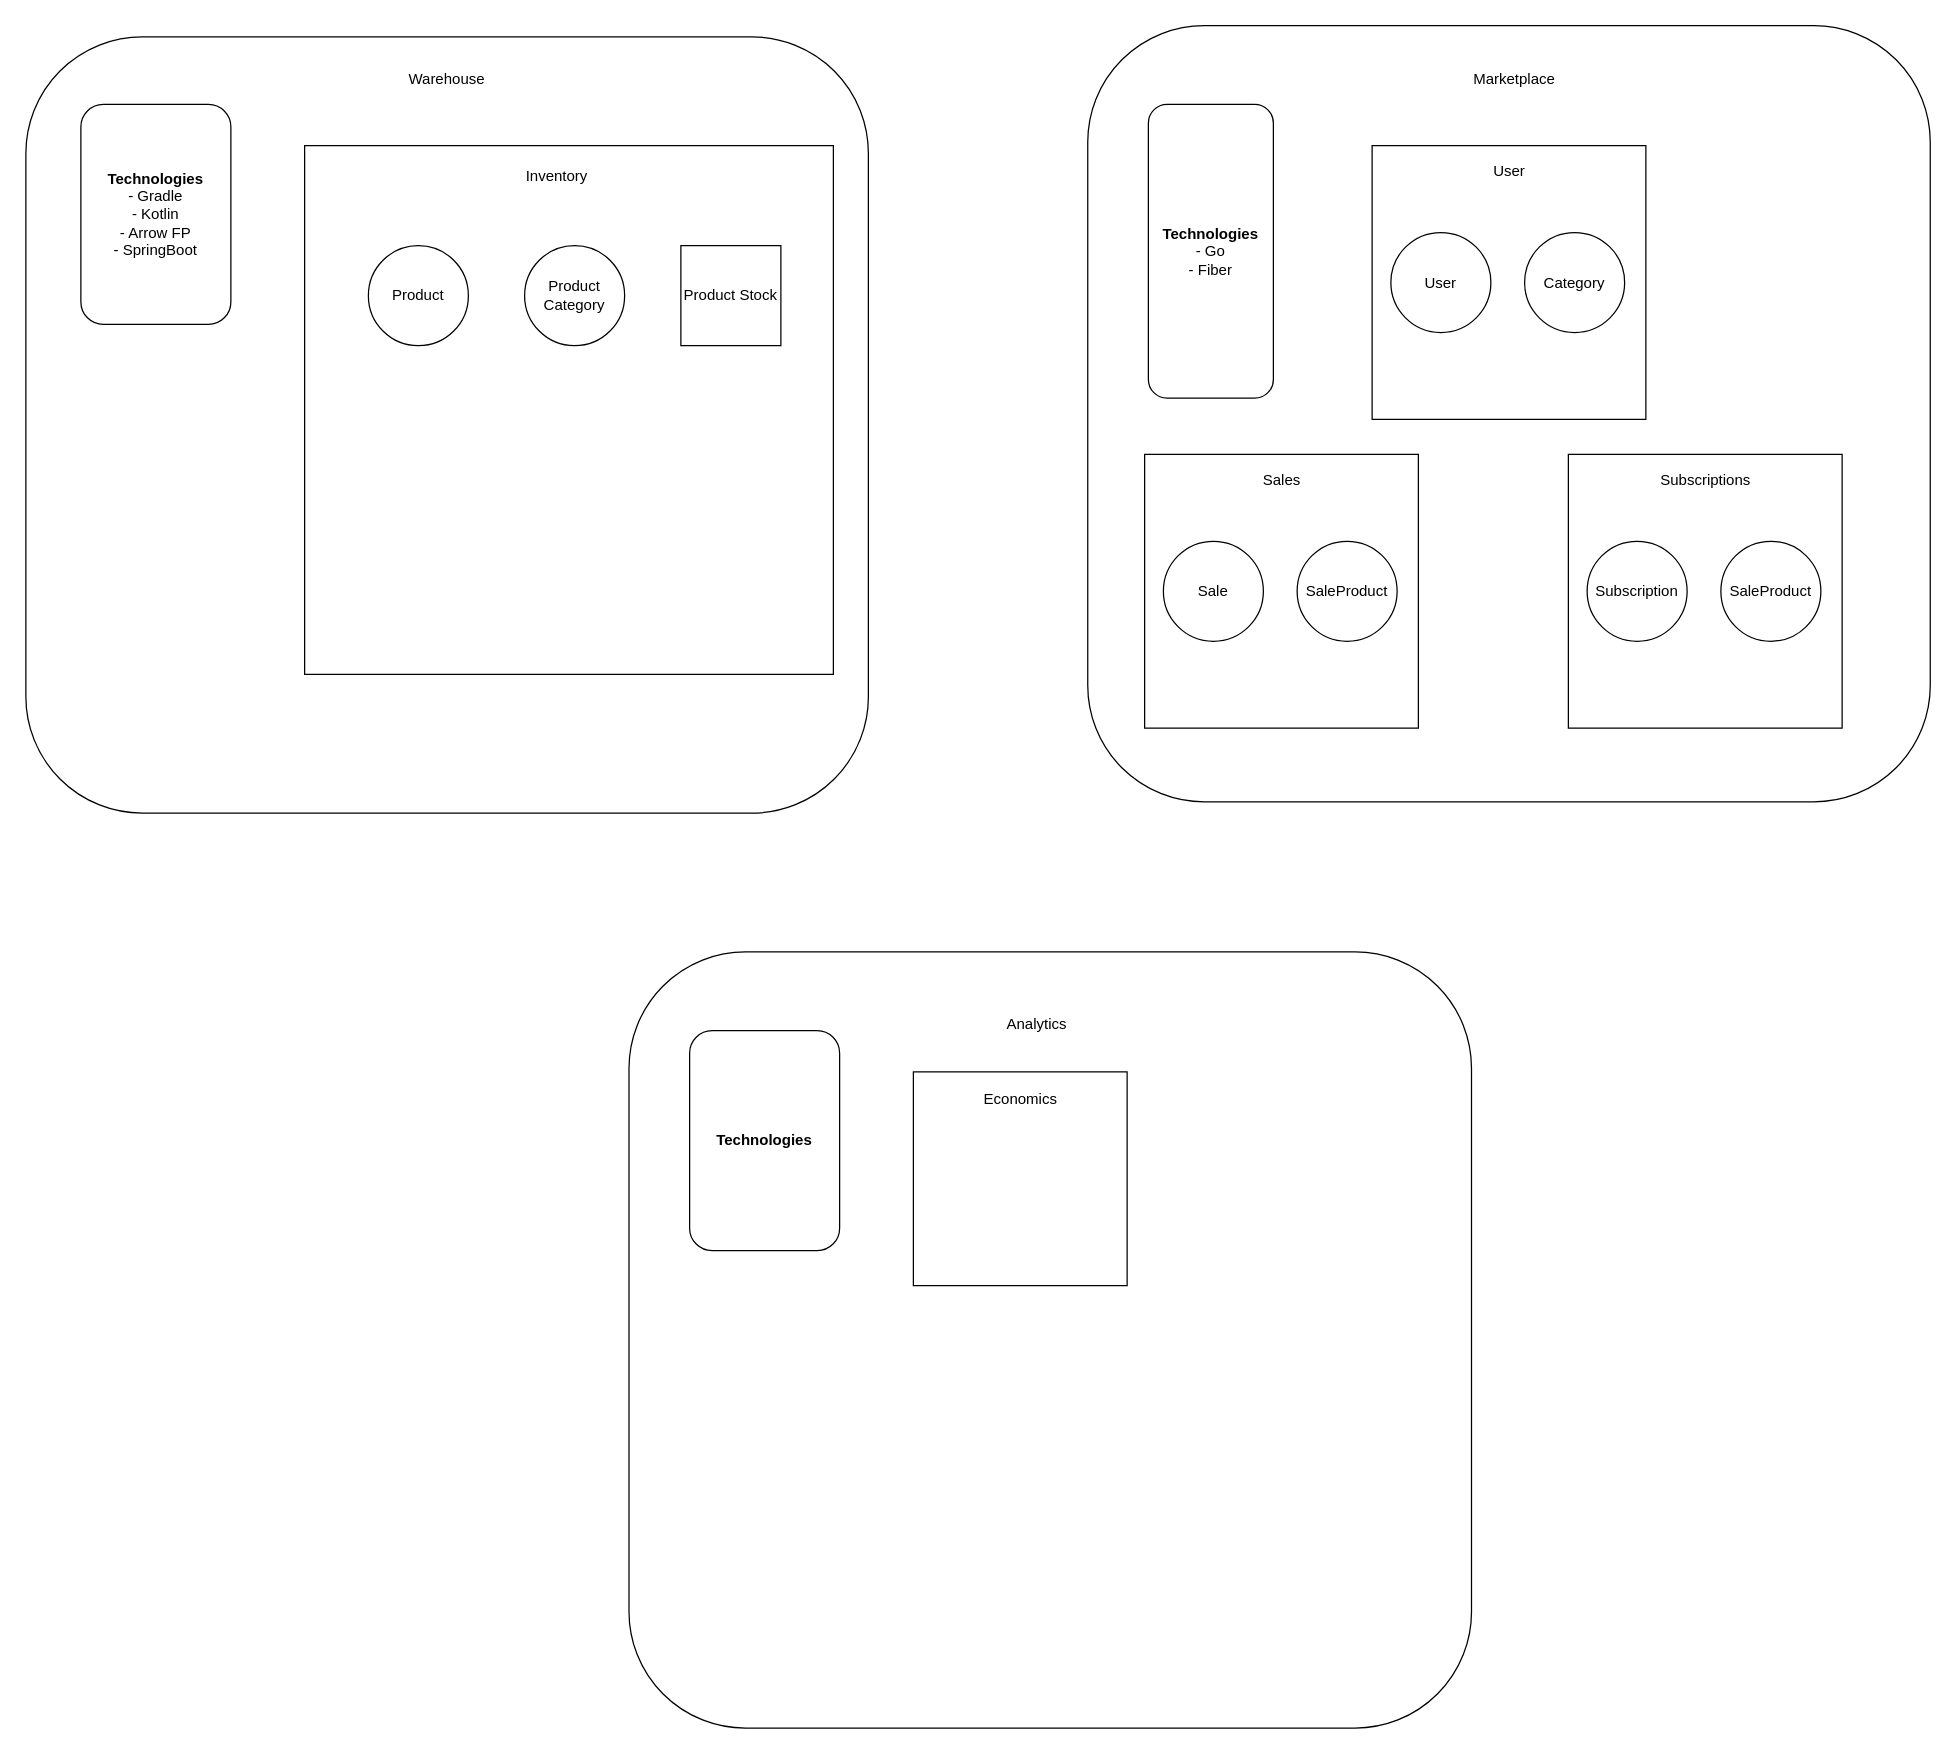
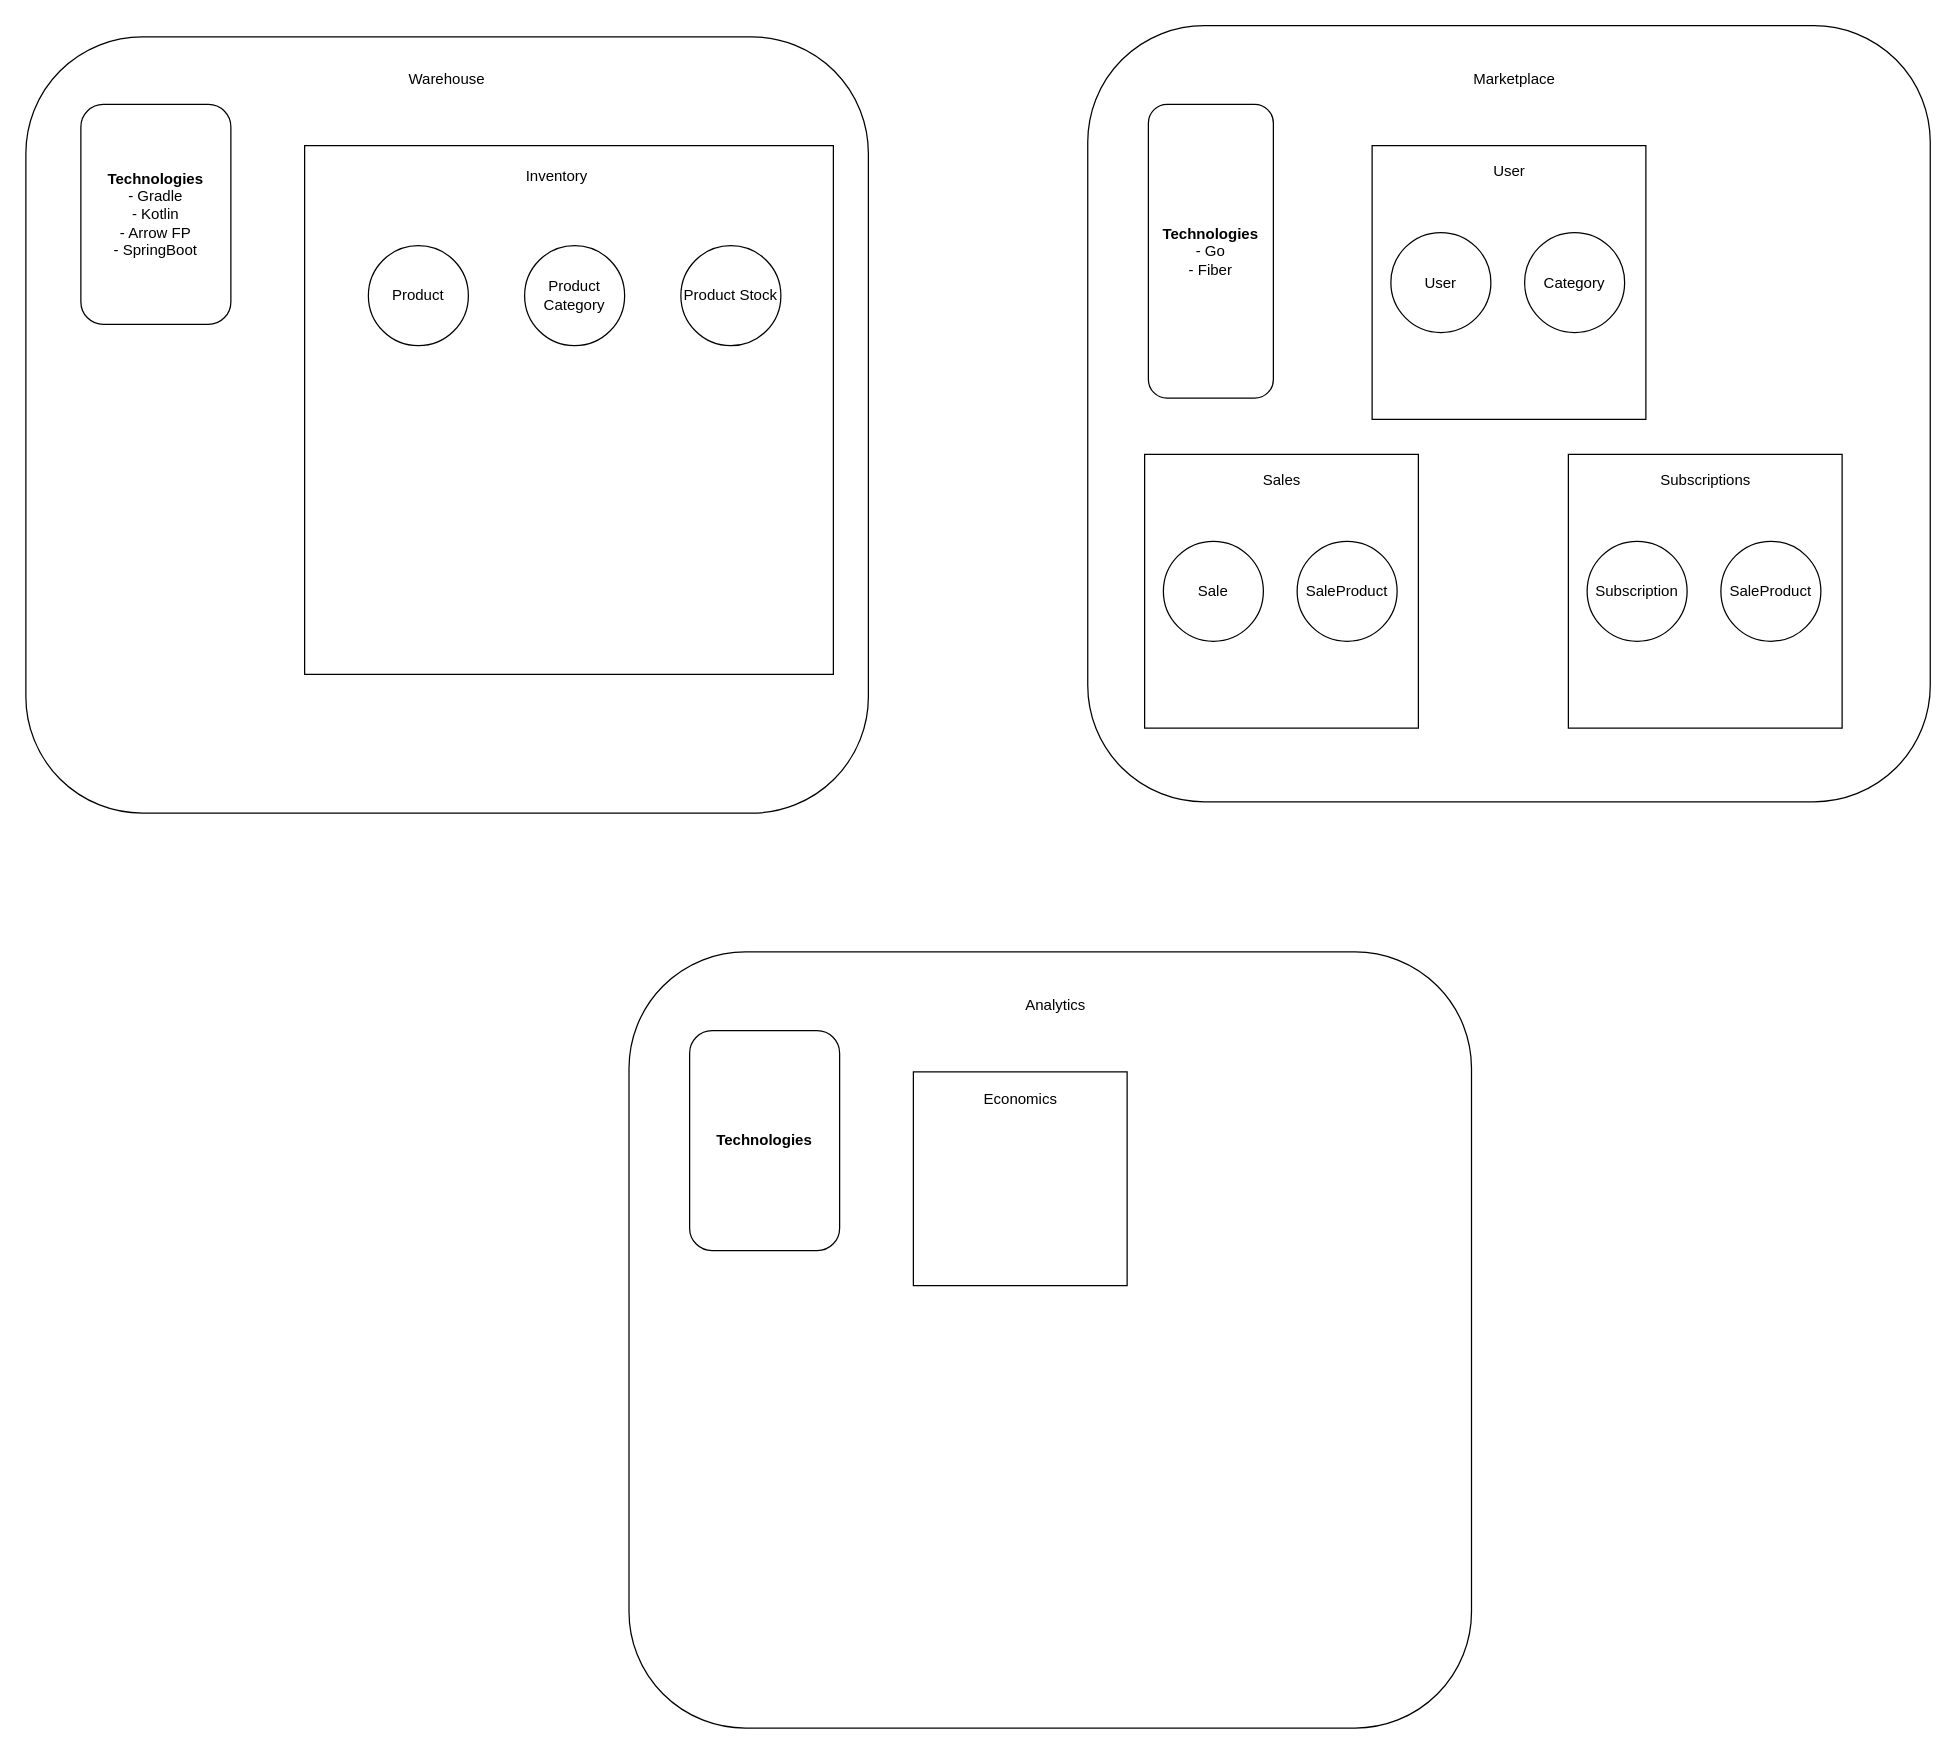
node "Product Stock": shape rectangle -> ellipse
node "Analytics": moved (1037, 1024) -> (1056, 1006)
